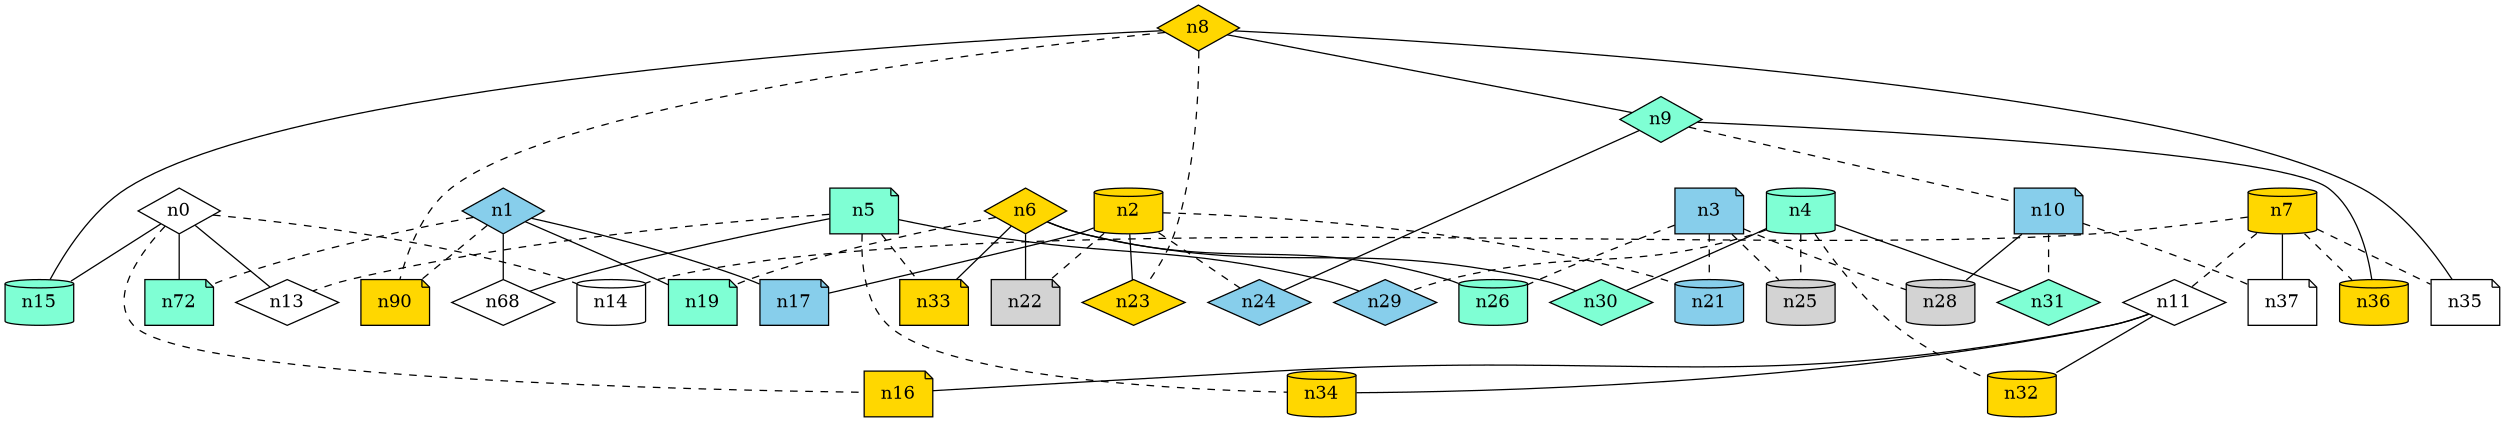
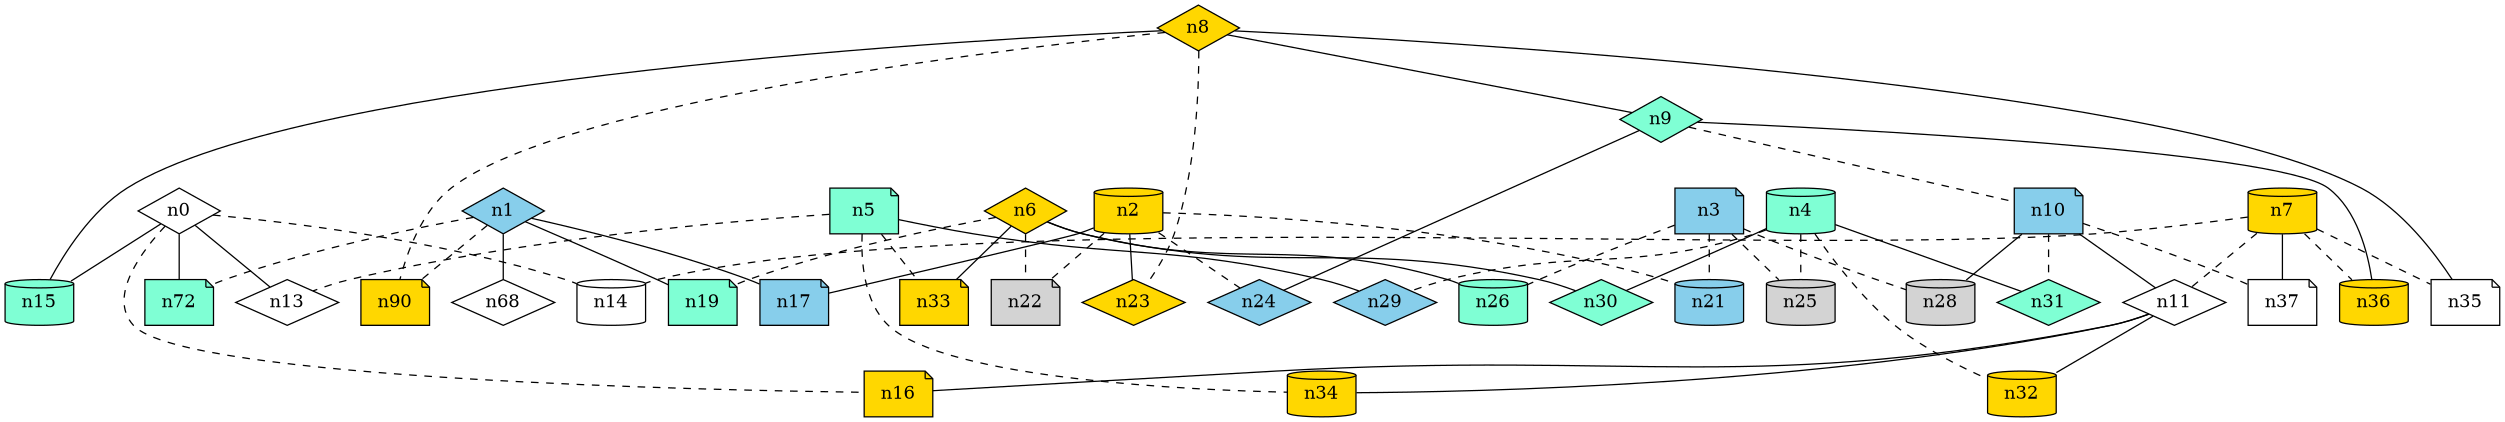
edge "n5" -- "n68": removed
edge "n6" -- "n22": style solid -> dashed
edge "n10" -- "n11": added
